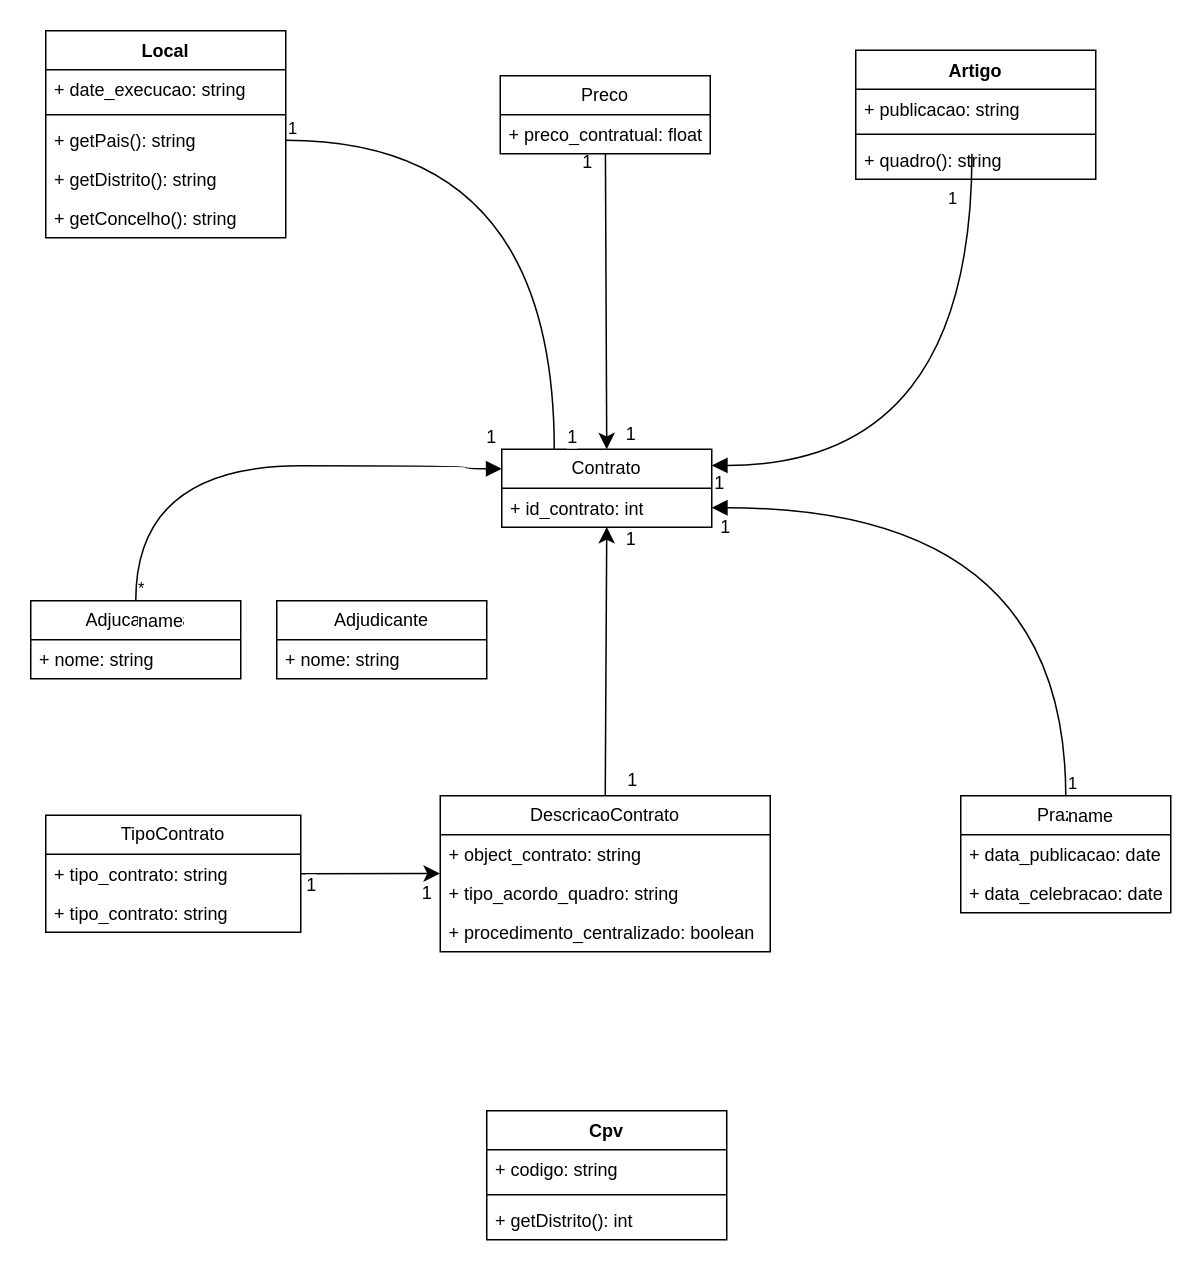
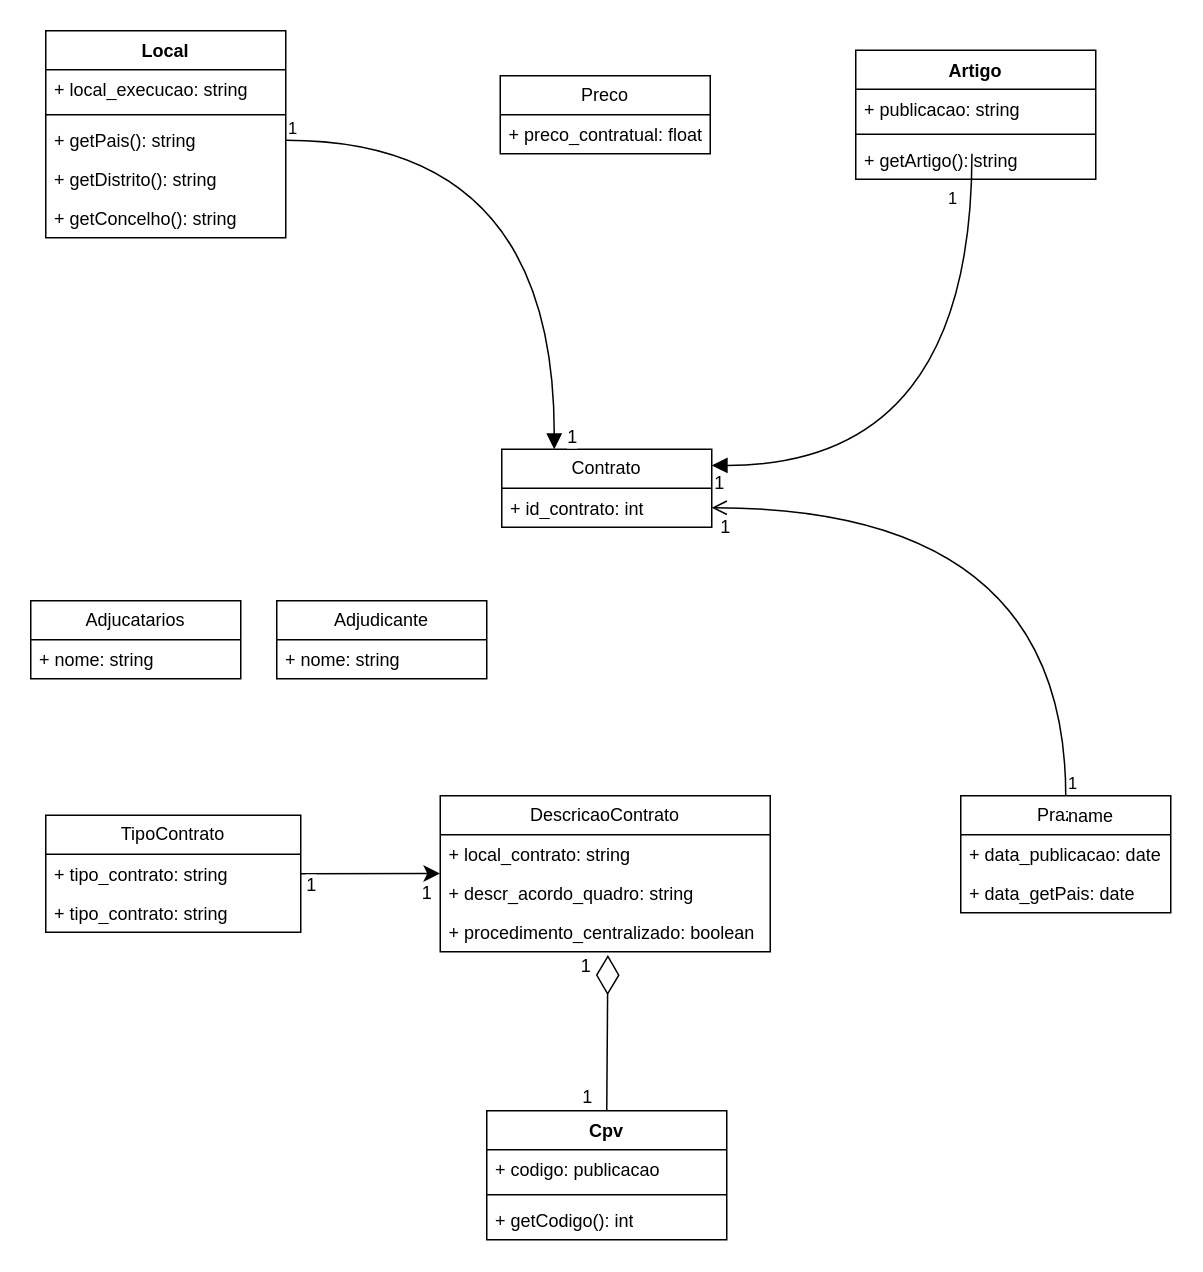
node "+ date_execucao: string": label "+ date_execucao: string" -> "+ local_execucao: string"
node "+ quadro(): string": label "+ quadro(): string" -> "+ getArtigo(): string"
edge "Preco" -> "Contrato": removed, labels "1", "1"
edge "+ getPais(): string" -- "Contrato": arrowhead none -> block
edge "Adjucatarios" -> "Contrato": removed, labels "*", "name", "1"
edge "Prazos" -> "+ id_contrato: int": arrowhead block -> open
edge "DescricaoContrato" -> "+ id_contrato: int": removed, labels "1", "1"
node "+ object_contrato: string": label "+ object_contrato: string" -> "+ local_contrato: string"
node "+ tipo_acordo_quadro: string": label "+ tipo_acordo_quadro: string" -> "+ descr_acordo_quadro: string"
node "+ data_celebracao: date": label "+ data_celebracao: date" -> "+ data_getPais: date"
edge "Cpv" -> "+ procedimento_centralizado: boolean": added, labels "1", "1"
node "+ codigo: string": label "+ codigo: string" -> "+ codigo: publicacao"
node "+ getDistrito(): int": label "+ getDistrito(): int" -> "+ getCodigo(): int"
